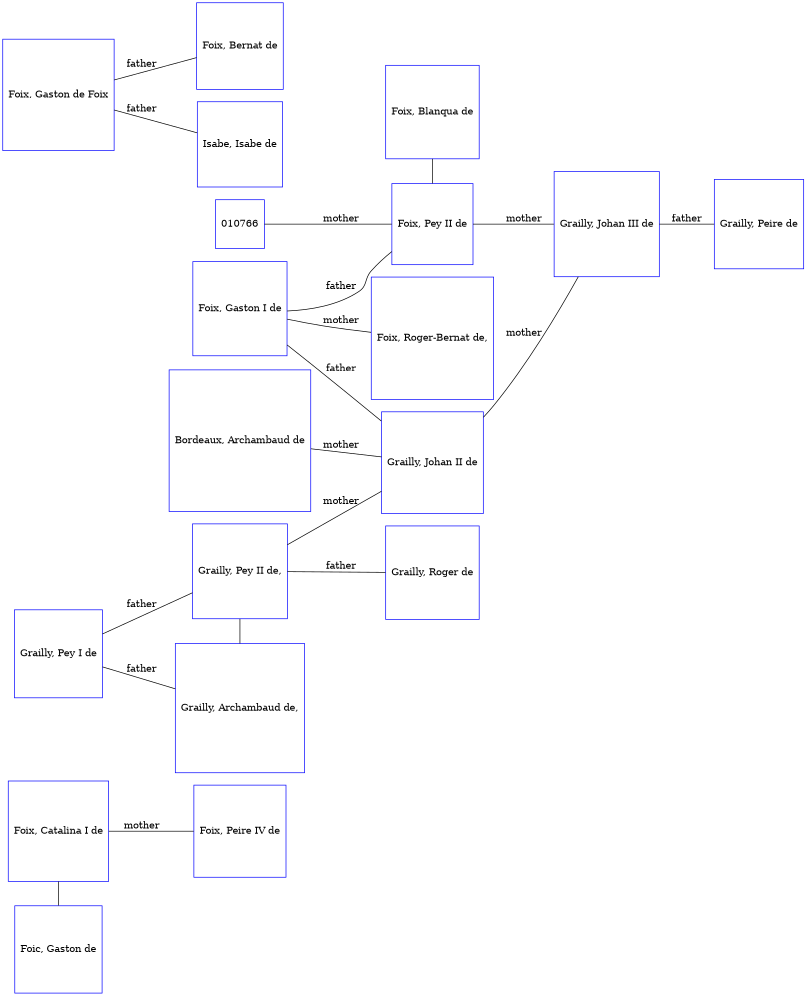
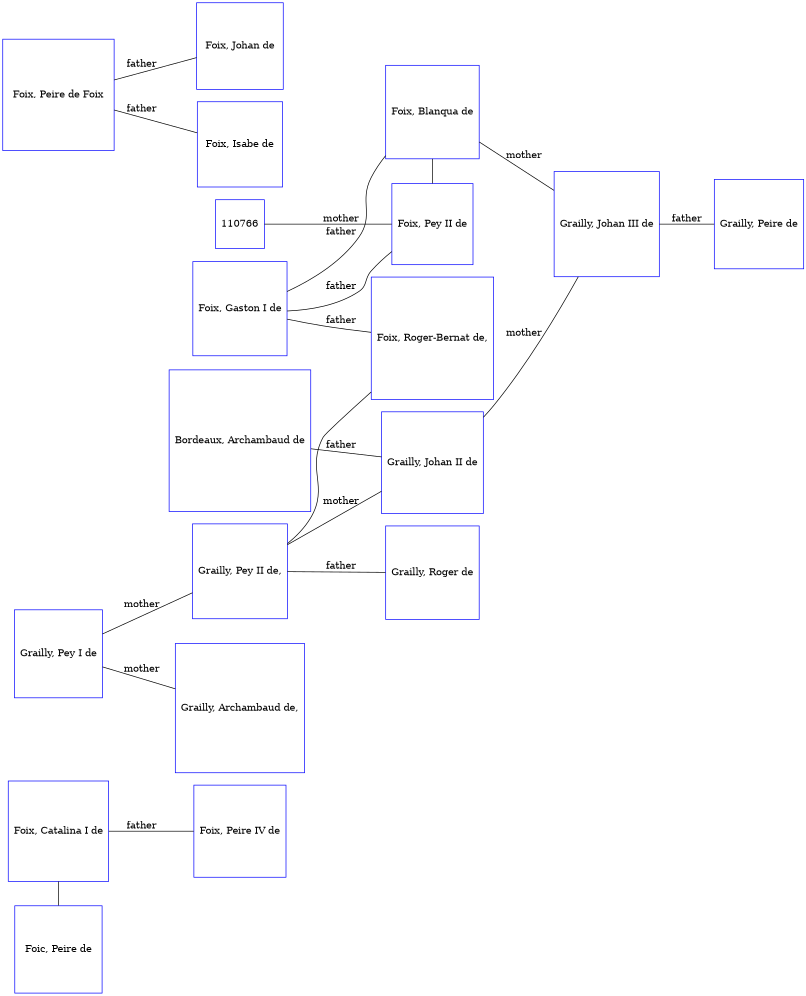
node "Foix, Bernat de": label "Foix, Bernat de" -> "Foix, Johan de"
node "Foix, Gaston de Foix": label "Foix, Gaston de Foix" -> "Foix, Peire de Foix"
node "Isabe, Isabe de": label "Isabe, Isabe de" -> "Foix, Isabe de"
node "010766": label "010766" -> "110766"
edge "Foix, Pey II de" -- "Grailly, Johan III de": now "Foix, Blanqua de" -- "Grailly, Johan III de"
edge "Foix, Gaston I de" -- "Foix, Roger-Bernat de,": label "mother" -> "father"
edge "Foix, Gaston I de" -- "Grailly, Johan II de": now "Foix, Gaston I de" -- "Foix, Blanqua de"
edge "Bordeaux, Archambaud de" -- "Grailly, Johan II de": label "mother" -> "father"
edge "Grailly, Pey II de," -- "Grailly, Pey I de": label "father" -> "mother"
edge "Grailly, Pey II de," -- "Grailly, Archambaud de,": now "Grailly, Pey II de," -- "Foix, Roger-Bernat de,"
edge "Grailly, Pey I de" -- "Grailly, Archambaud de,": label "father" -> "mother"
edge "Foix, Catalina I de" -- "Foix, Peire IV de": label "mother" -> "father"
node "Foic, Gaston de": label "Foic, Gaston de" -> "Foic, Peire de"
